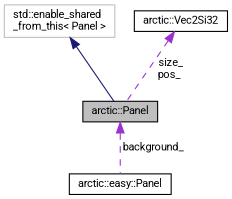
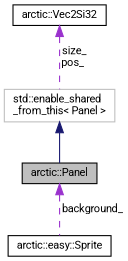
edge "arctic::Panel" -> "arctic::Vec2Si32": now "std::enable_shared _from_this< Panel >" -> "arctic::Vec2Si32"
node "arctic::easy::Panel": label "arctic::easy::Panel" -> "arctic::easy::Sprite"
